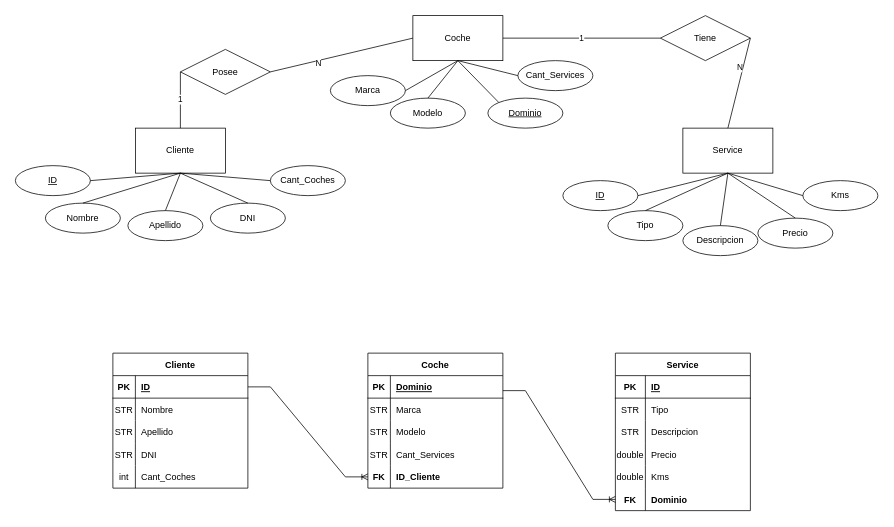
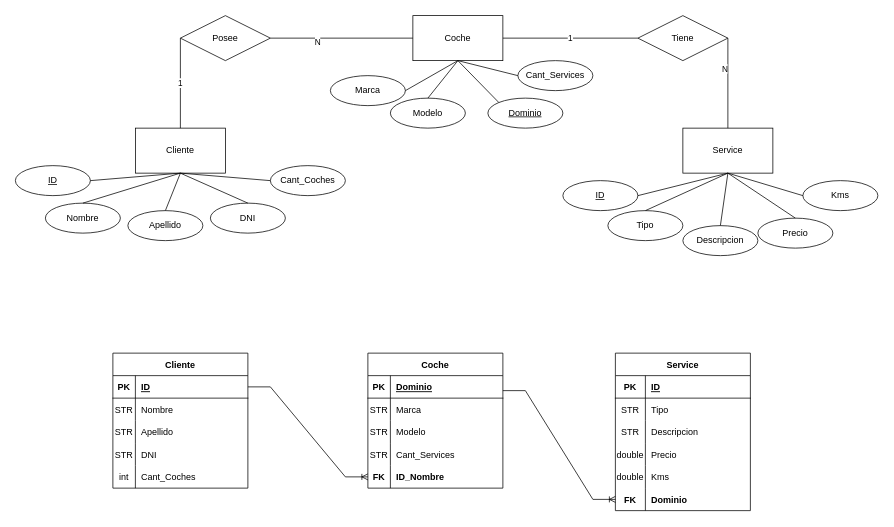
node "Tiene": moved (705, 38) -> (683, 38)
node "Posee": moved (225, 72) -> (225, 38)
node "ID_Cliente": label "ID_Cliente" -> "ID_Nombre"
